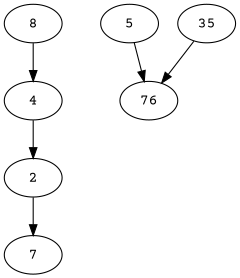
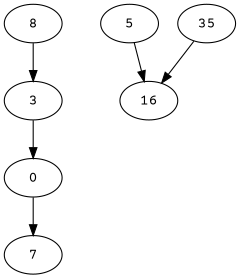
node "4": label "4" -> "3"
node "76": label "76" -> "16"
node "2": label "2" -> "0"
